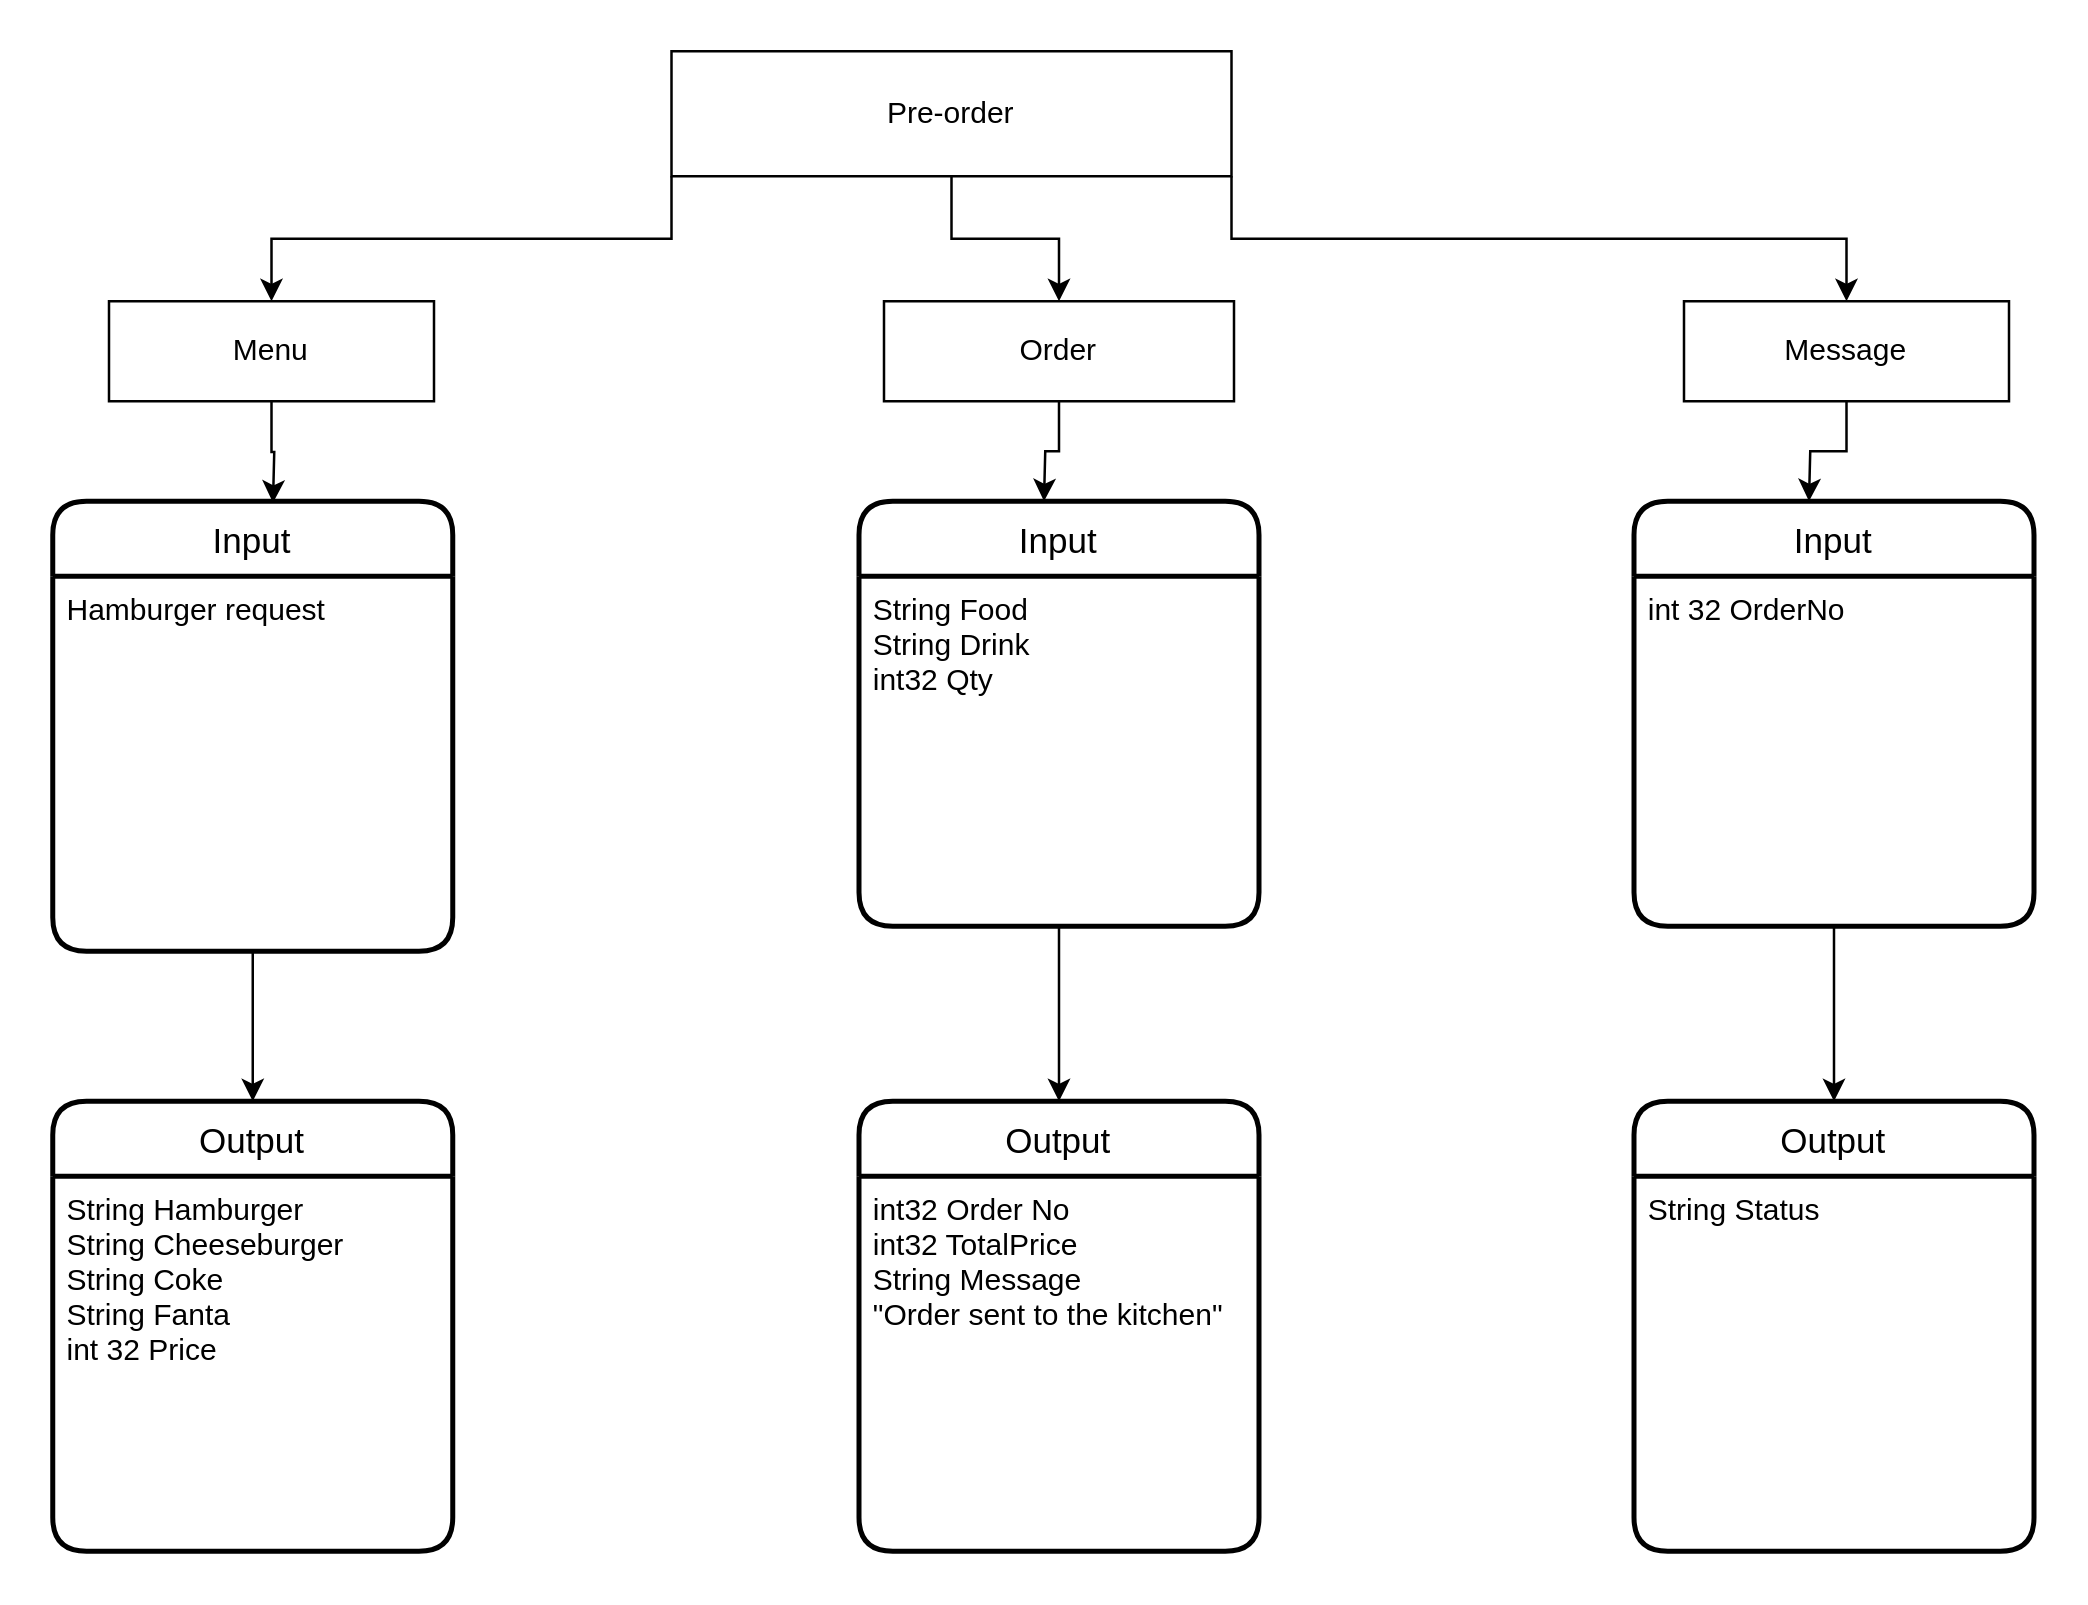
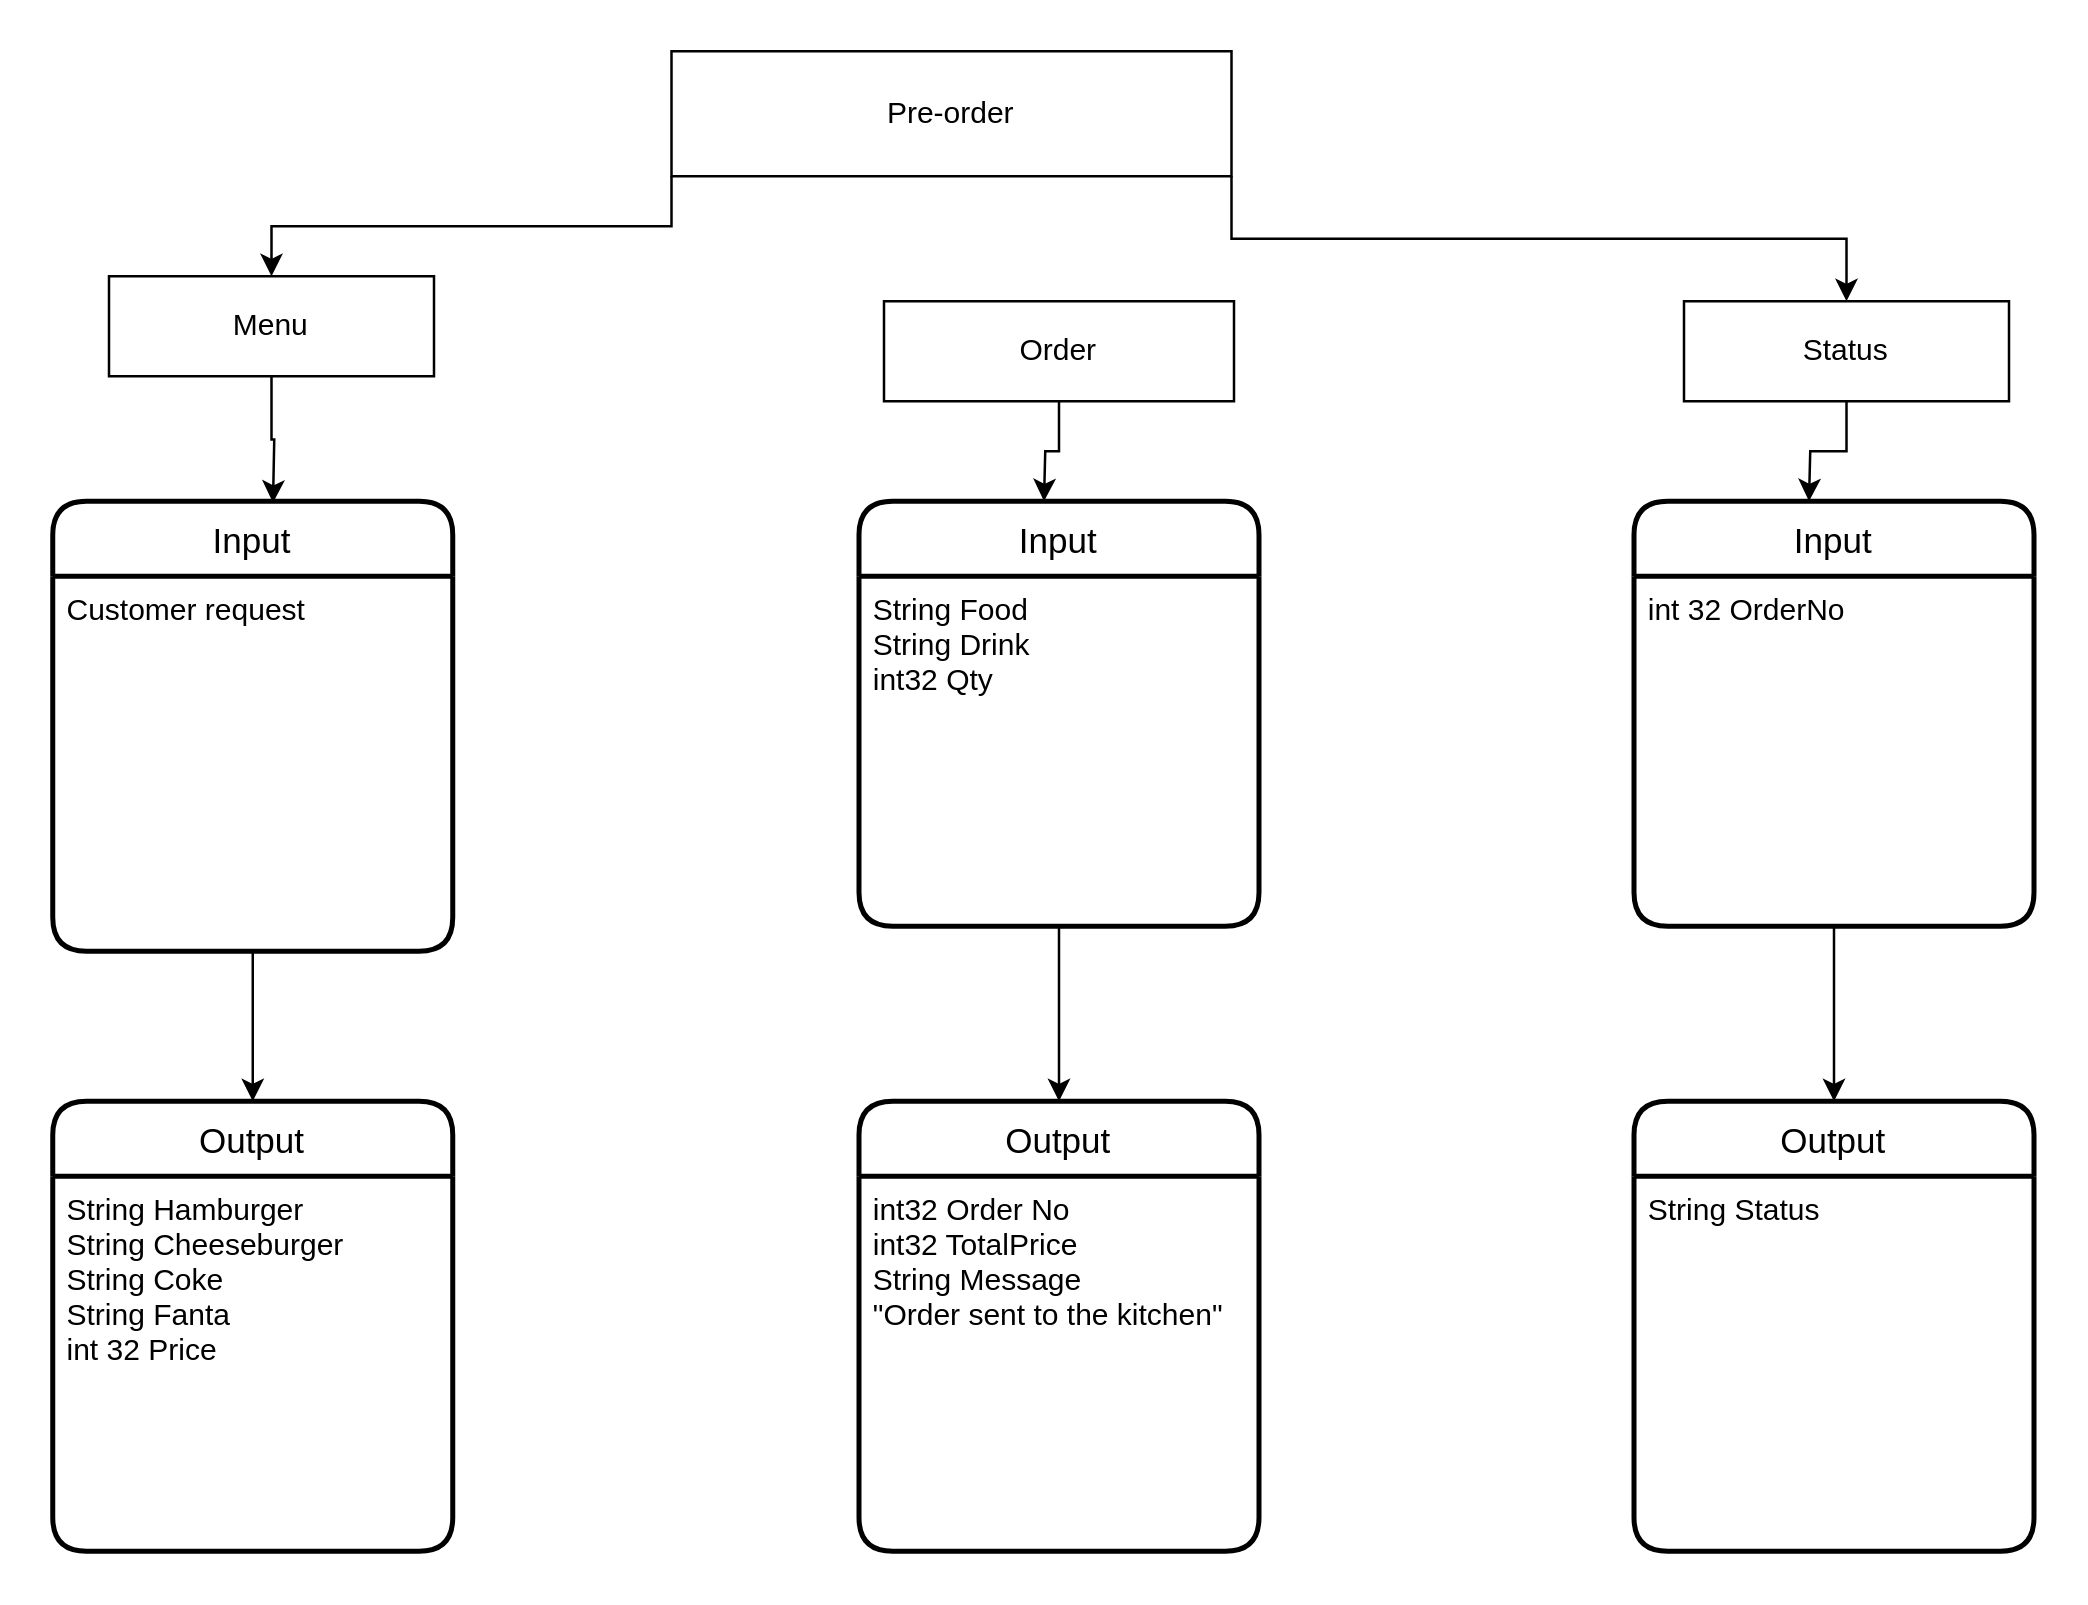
edge "Pre-order" -> "Order": removed
node "Menu": moved (271, 351) -> (271, 326)
node "Message": label "Message" -> "Status"
node "Hamburger request": label "Hamburger request" -> "Customer request"
